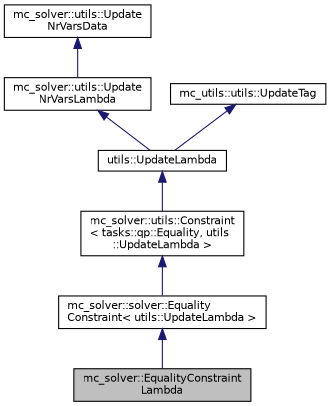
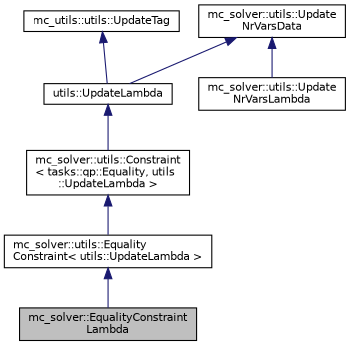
edge "utils::UpdateLambda" -> "mc_solver::utils::Update NrVarsLambda": now "utils::UpdateLambda" -> "mc_solver::utils::Update NrVarsData"
node "mc_solver::solver::Equality Constraint< utils::UpdateLambda >": label "mc_solver::solver::Equality Constraint< utils::UpdateLambda >" -> "mc_solver::utils::Equality Constraint< utils::UpdateLambda >"
